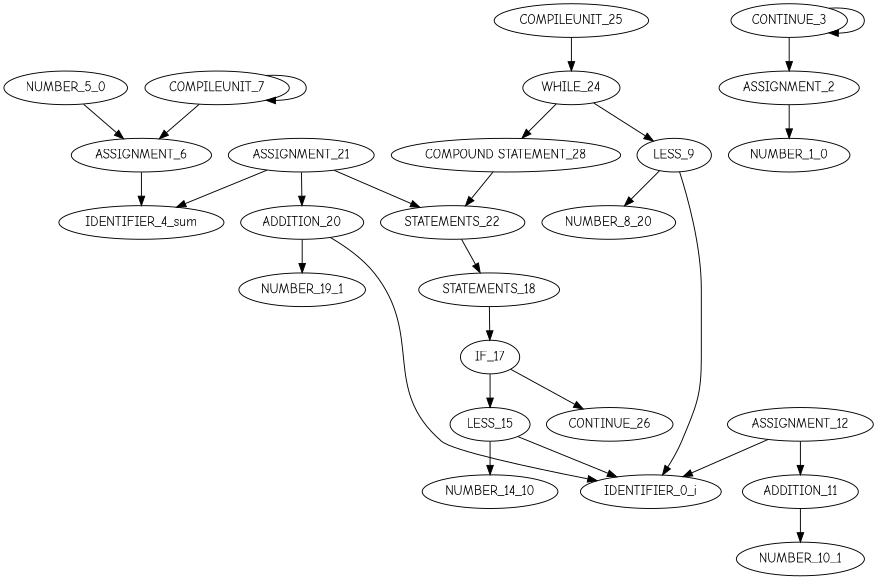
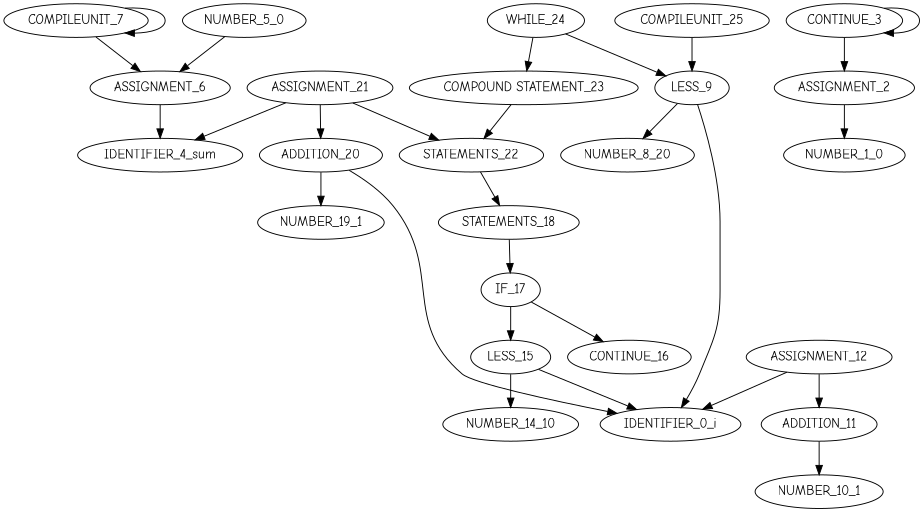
edge "COMPILEUNIT_25" -> "WHILE_24": now "COMPILEUNIT_25" -> "LESS_9"
node "COMPOUND STATEMENT_28": label "COMPOUND STATEMENT_28" -> "COMPOUND STATEMENT_23"
node "CONTINUE_26": label "CONTINUE_26" -> "CONTINUE_16"
